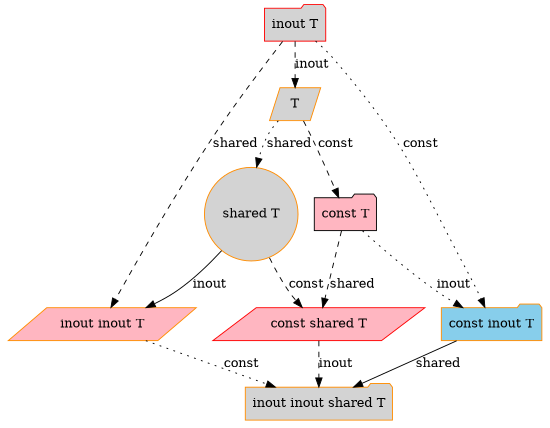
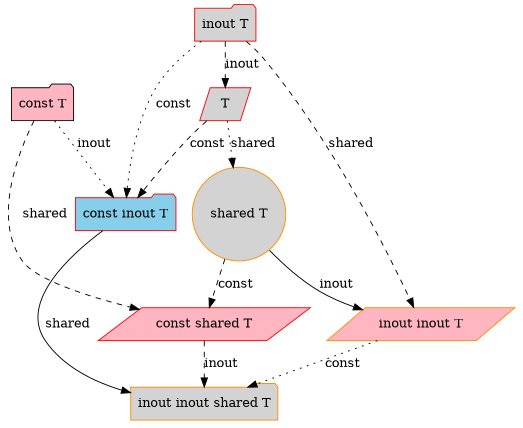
node "T": color darkorange -> red
edge "T" -> "const T": now "T" -> "const inout T"
node "const inout T": color darkorange -> red
